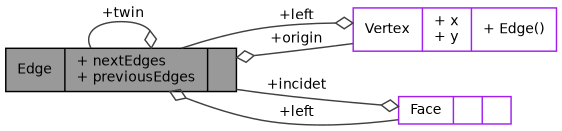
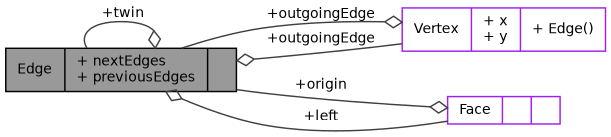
edge "Edge" -> "Vertex": label " +left" -> " +outgoingEdge"
edge "Vertex" -> "Edge": label " +origin" -> " +outgoingEdge"
edge "Edge" -> "Face": label " +incidet" -> " +origin"
